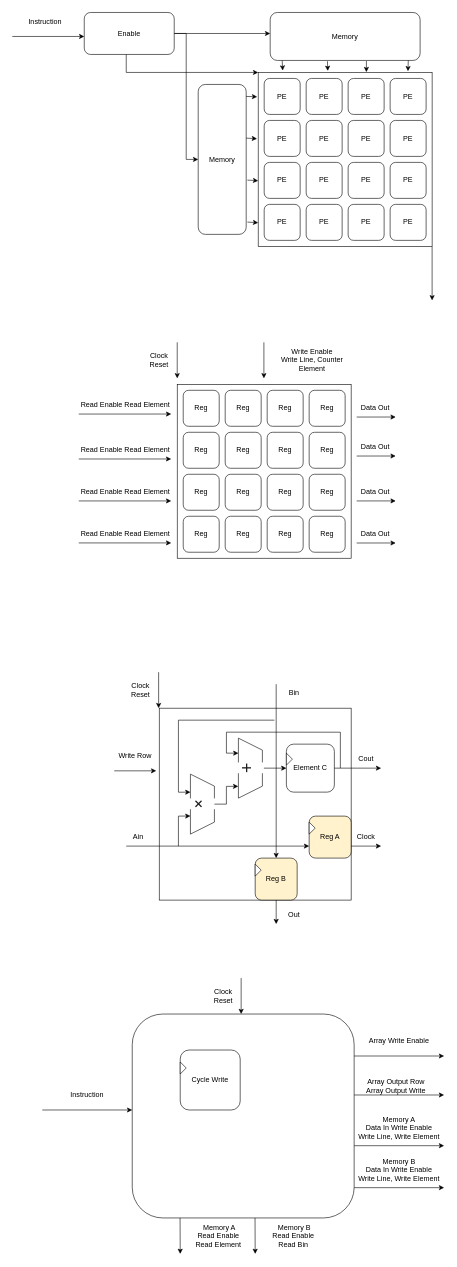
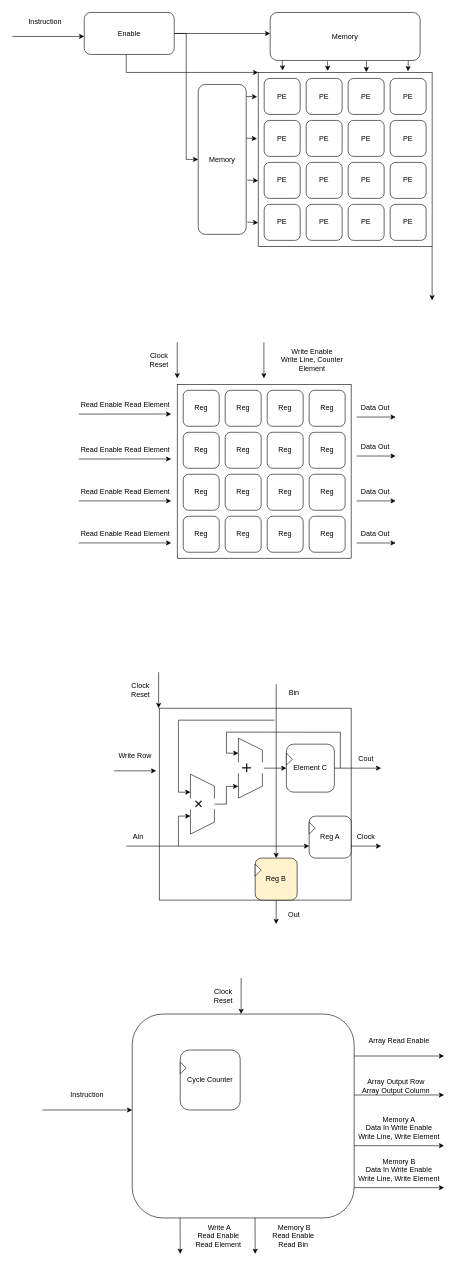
node "Reg A": fillcolor #fff2cc -> #ffffff
node "Array Write Enable": label "Array Write Enable" -> "Array Read Enable"
node "Cycle Write": label "Cycle Write" -> "Cycle Counter"
node "Array Output Row Array Output Write": label "Array Output Row Array Output Write" -> "Array Output Row Array Output Column"
node "Memory A Read Enable Read Element": label "Memory A Read Enable Read Element" -> "Write A Read Enable Read Element"
